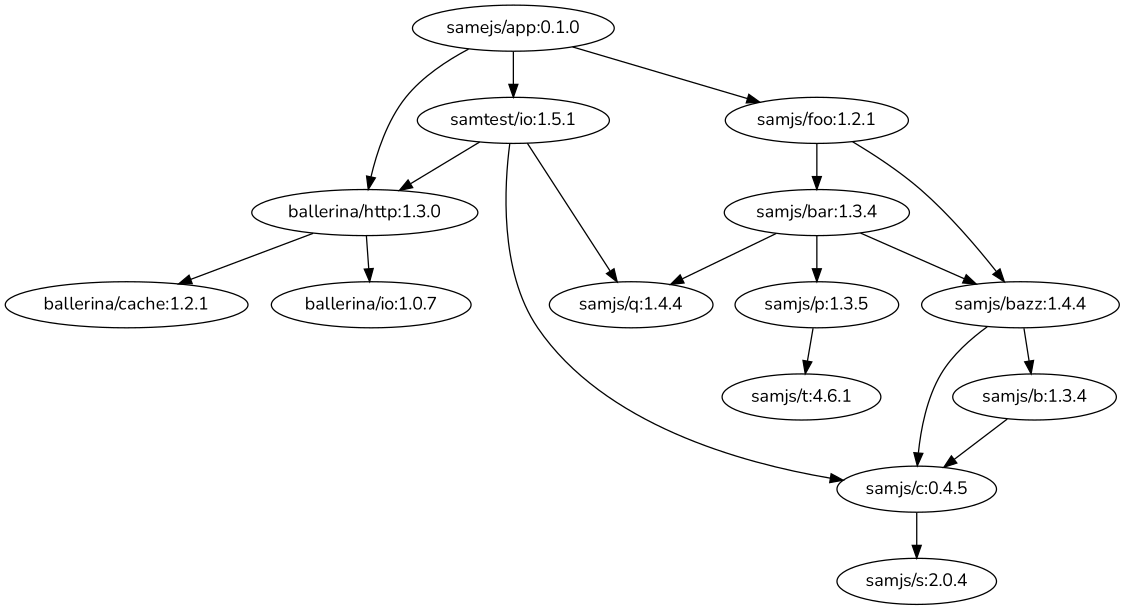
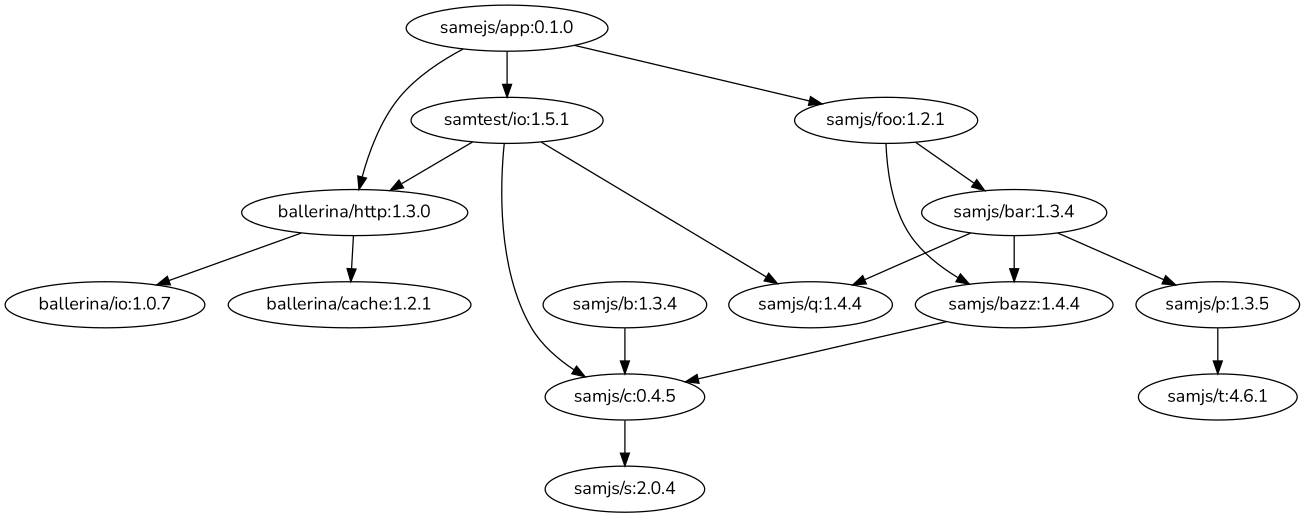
edge "samjs/bazz:1.4.4" -> "samjs/b:1.3.4": removed
